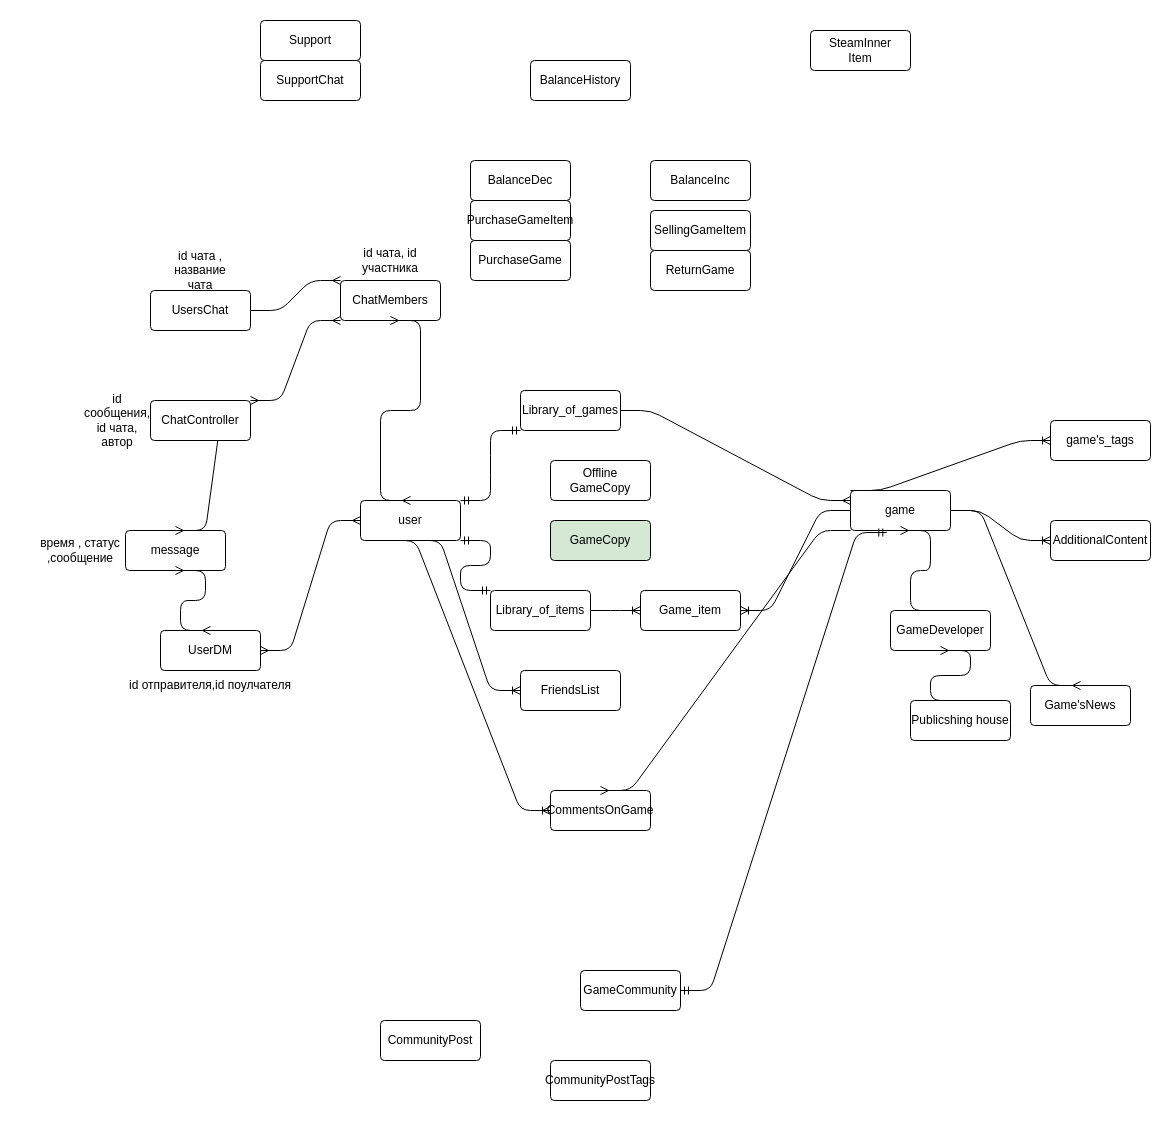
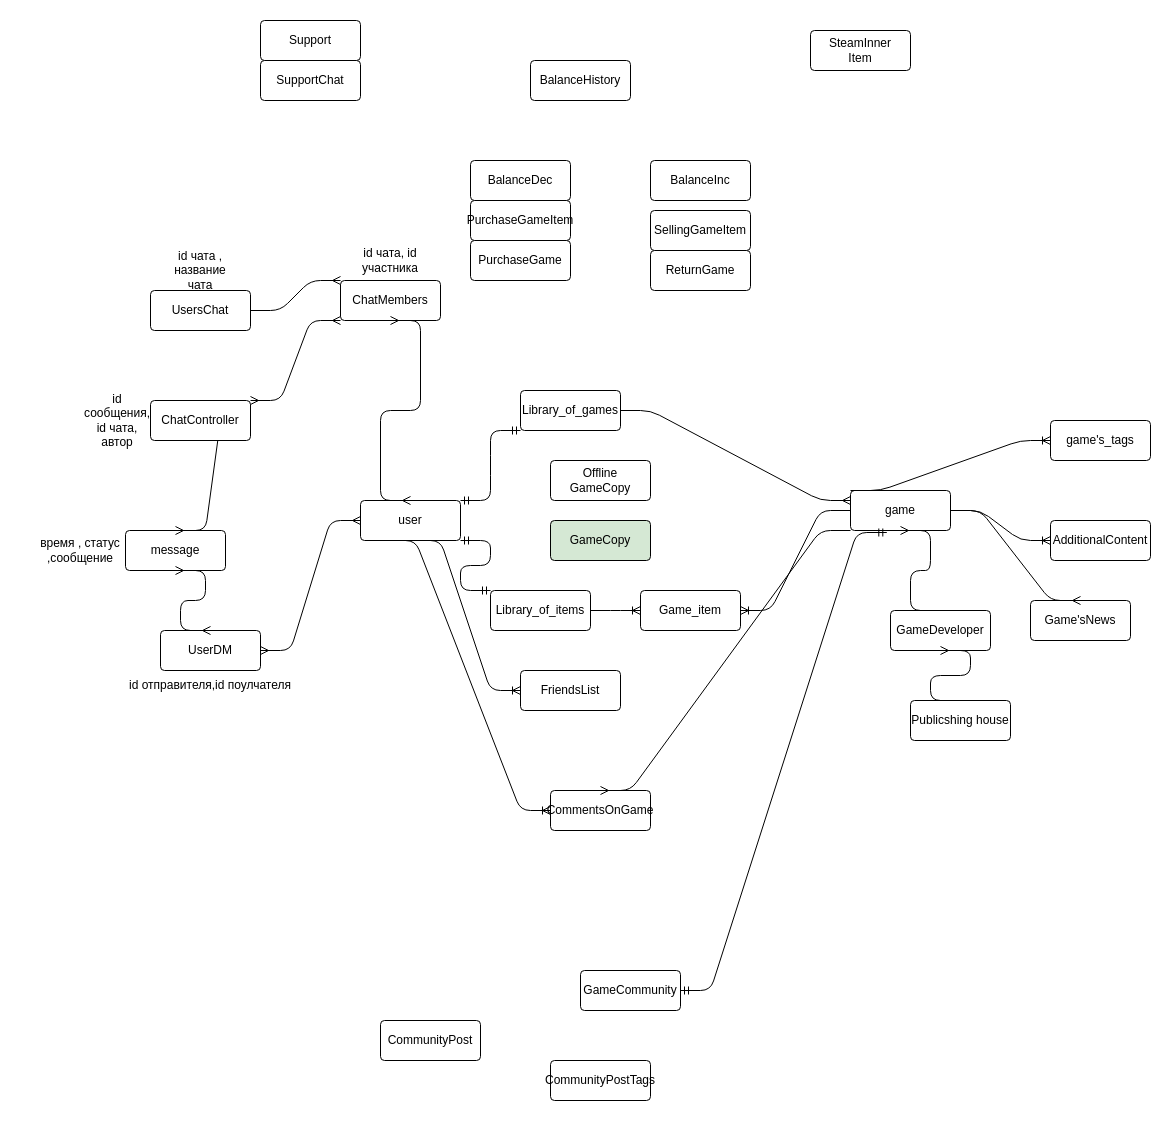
node "Game'sNews": moved (1081, 706) -> (1081, 621)
